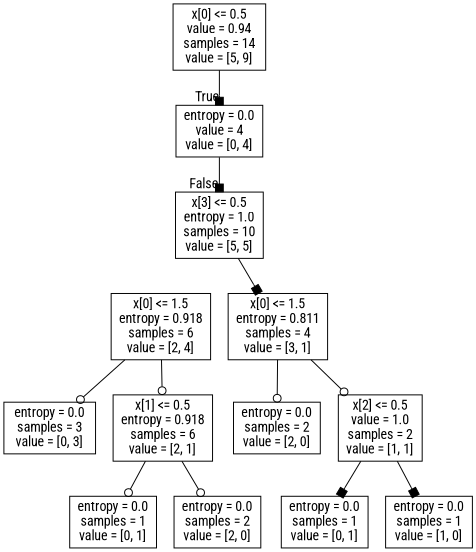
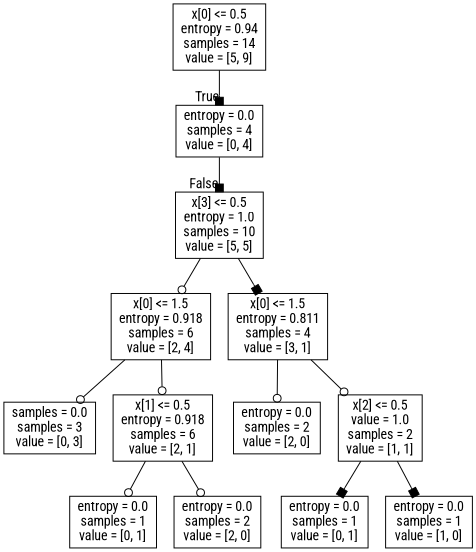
node "x[0] <= 0.5 value = 0.94 samples = 14 value = [5, 9]": label "x[0] <= 0.5 value = 0.94 samples = 14 value = [5, 9]" -> "x[0] <= 0.5 entropy = 0.94 samples = 14 value = [5, 9]"
node "entropy = 0.0 value = 4 value = [0, 4]": label "entropy = 0.0 value = 4 value = [0, 4]" -> "entropy = 0.0 samples = 4 value = [0, 4]"
edge "x[3] <= 0.5 entropy = 1.0 samples = 10 value = [5, 5]" -> "x[0] <= 1.5 entropy = 0.918 samples = 6 value = [2, 4]": added
node "entropy = 0.0 samples = 3 value = [0, 3]": label "entropy = 0.0 samples = 3 value = [0, 3]" -> "samples = 0.0 samples = 3 value = [0, 3]"
